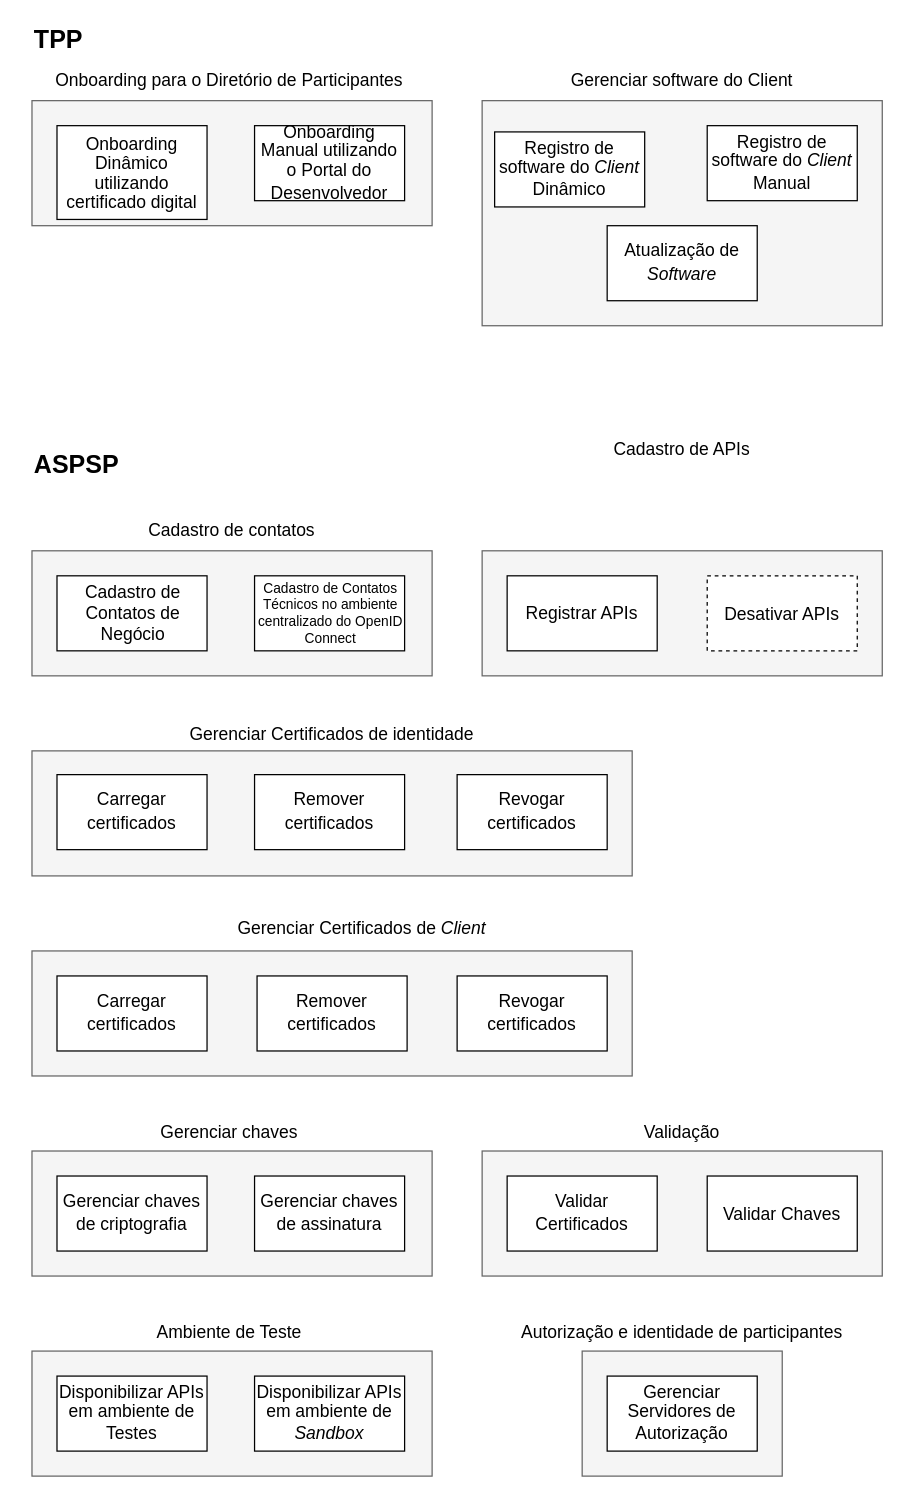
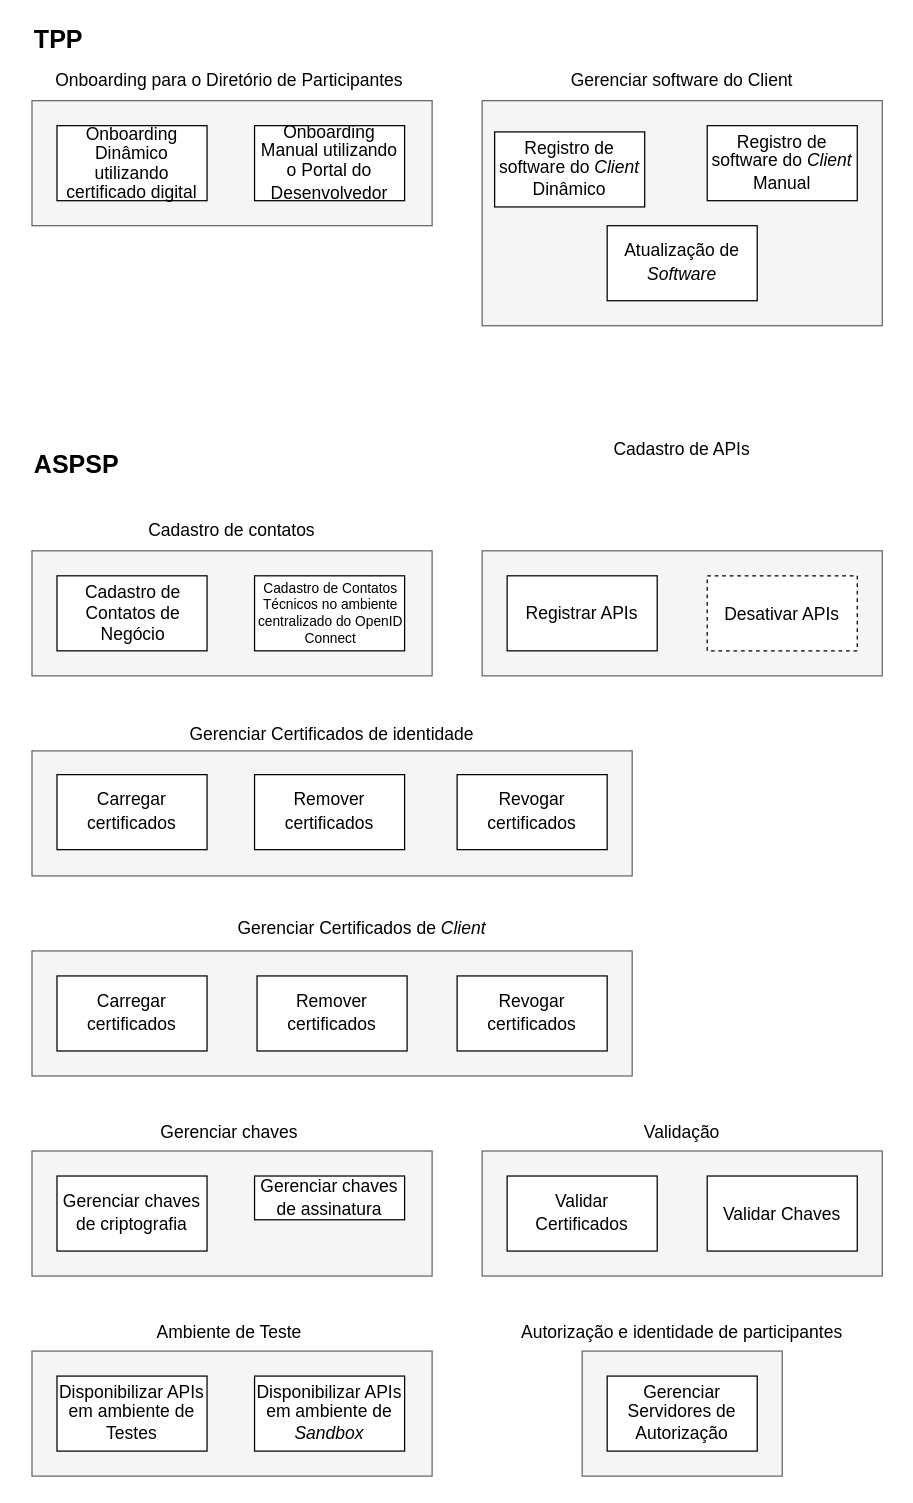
node "Onboarding Dinâmico utilizando certificado digital": size 150x94 -> 150x75
node "Gerenciar chaves de assinatura": size 150x75 -> 150x44
